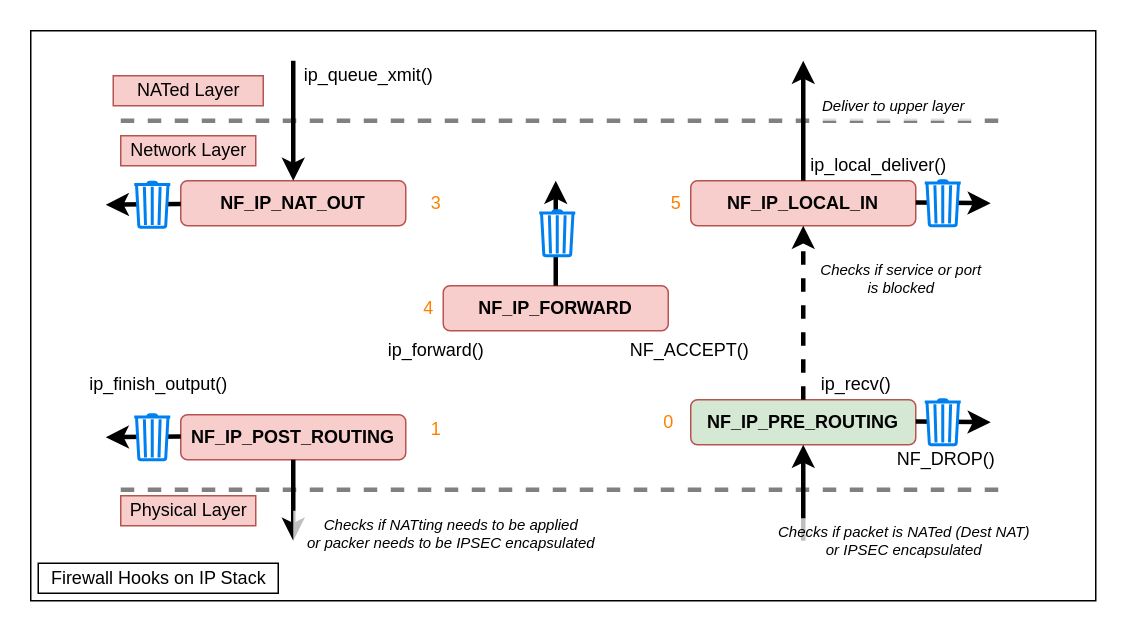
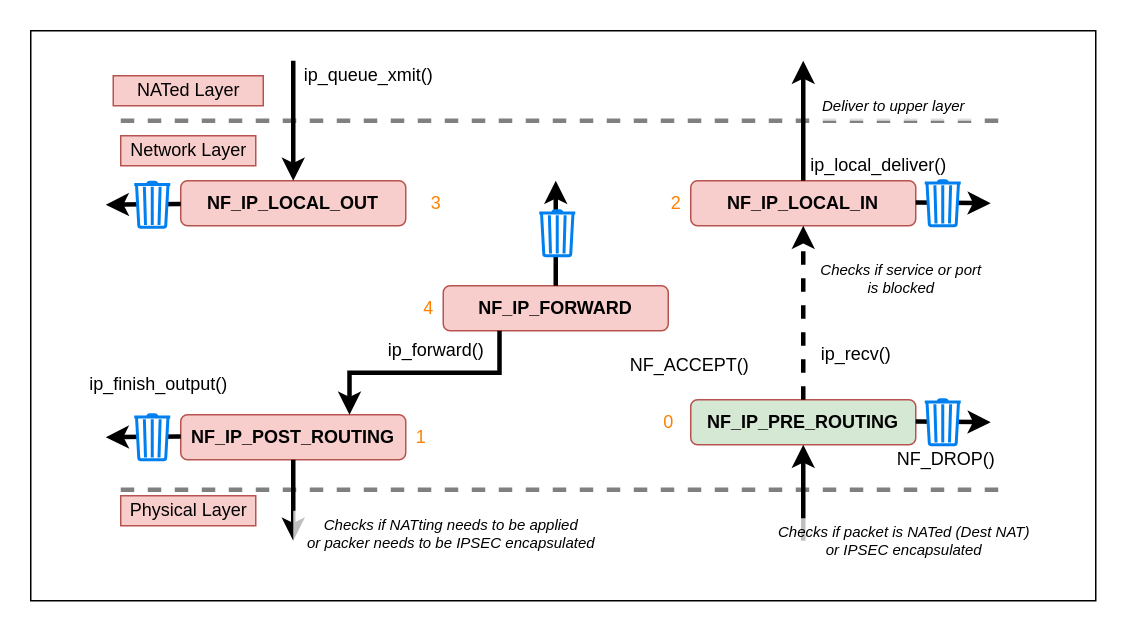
node "NF_IP_NAT_OUT": label "NF_IP_NAT_OUT" -> "NF_IP_LOCAL_OUT"
node "5": label "5" -> "2"
node "NF_ACCEPT()": moved (689, 350) -> (689, 365)
edge "NF_IP_FORWARD" -> "NF_IP_POST_ROUTING": added
node "ip_recv()": moved (856, 385) -> (856, 355)
node "1": moved (436, 430) -> (421, 437)
node "Firewall Hooks on IP Stack": removed
